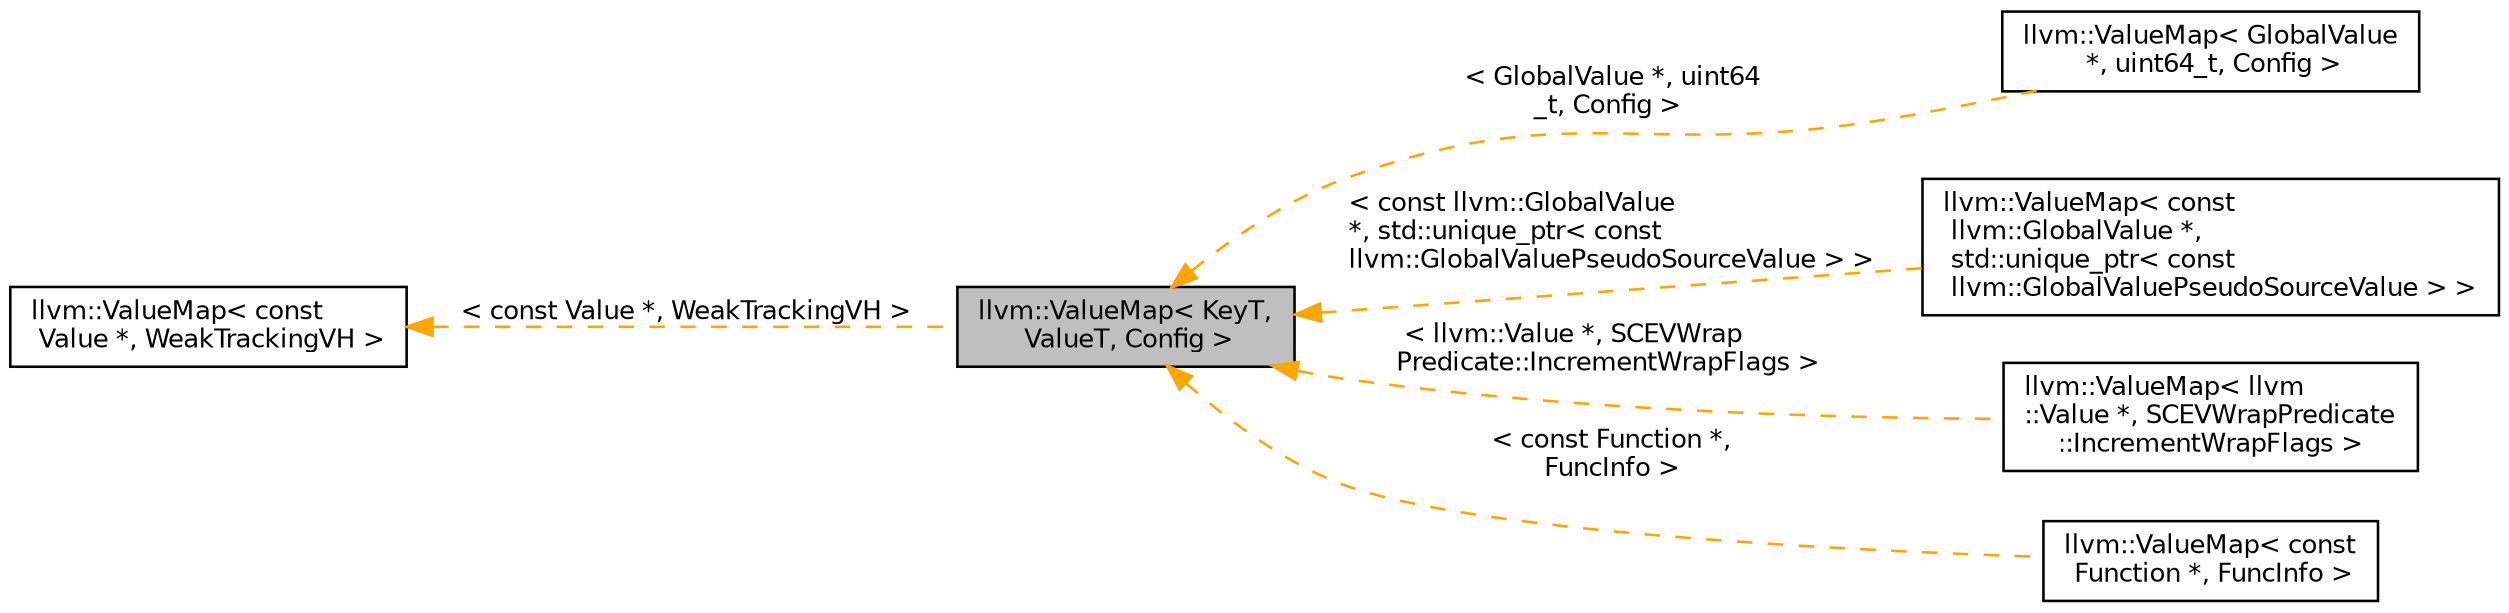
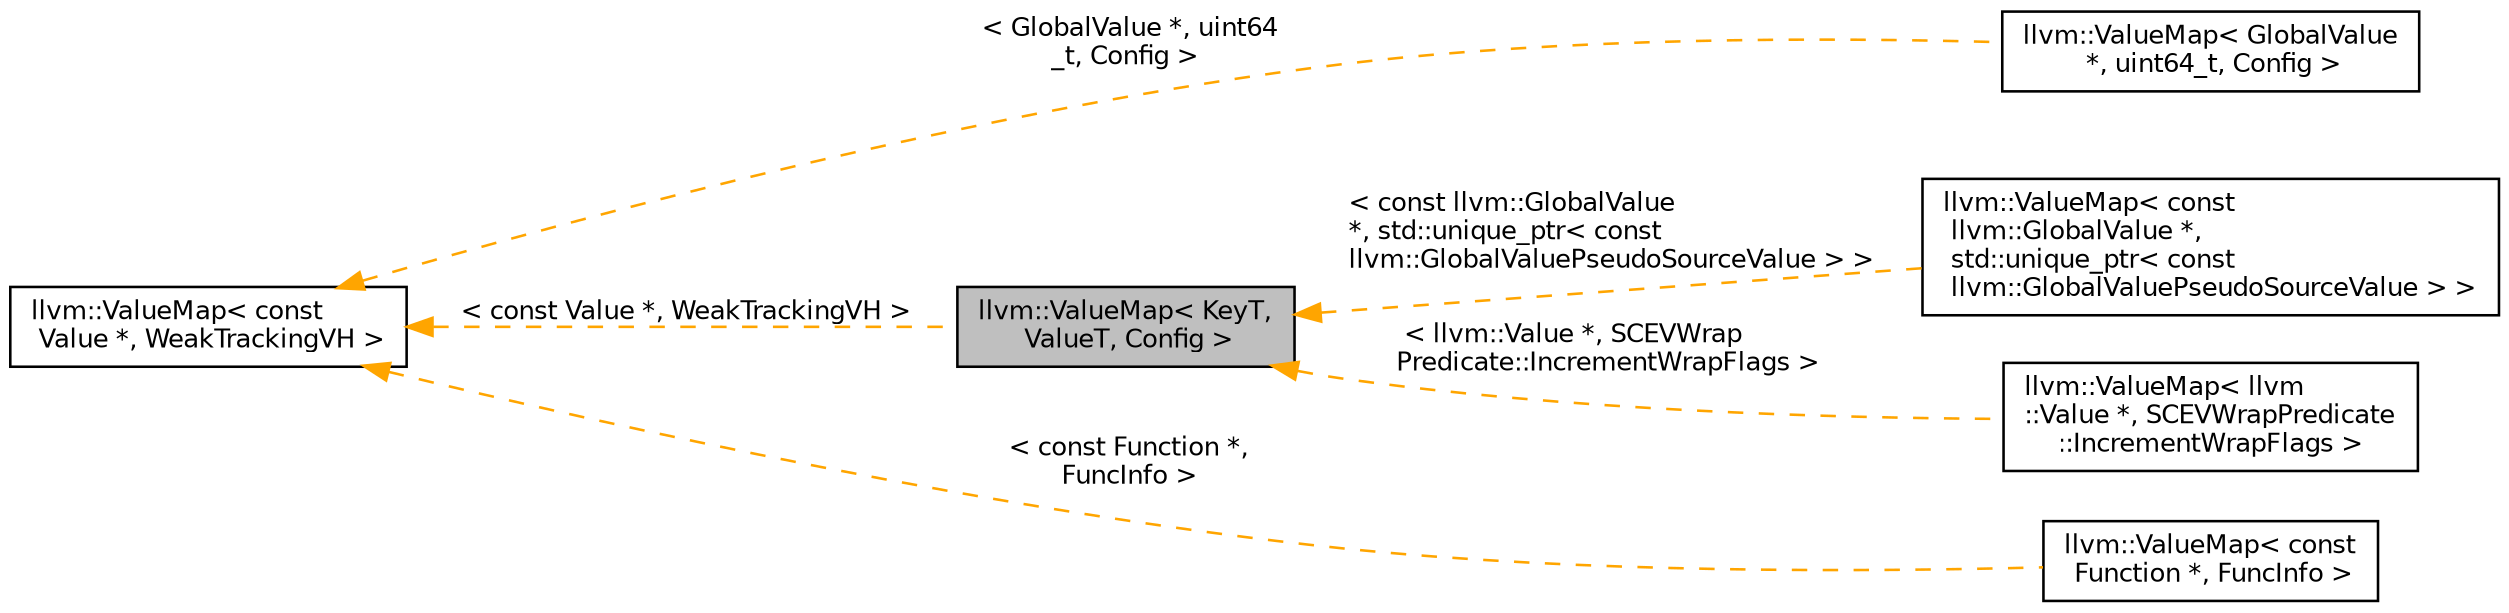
edge "llvm::ValueMap< GlobalValue *, uint64_t, Config >" -> "llvm::ValueMap< KeyT, ValueT, Config >": now "llvm::ValueMap< GlobalValue *, uint64_t, Config >" -> "llvm::ValueMap< const Value *, WeakTrackingVH >"
edge "llvm::ValueMap< const Function *, FuncInfo >" -> "llvm::ValueMap< KeyT, ValueT, Config >": now "llvm::ValueMap< const Function *, FuncInfo >" -> "llvm::ValueMap< const Value *, WeakTrackingVH >"
